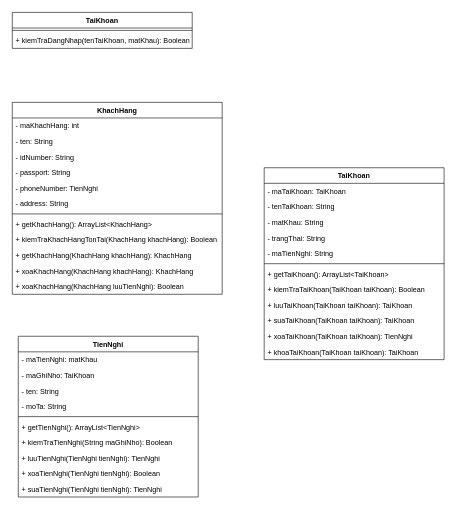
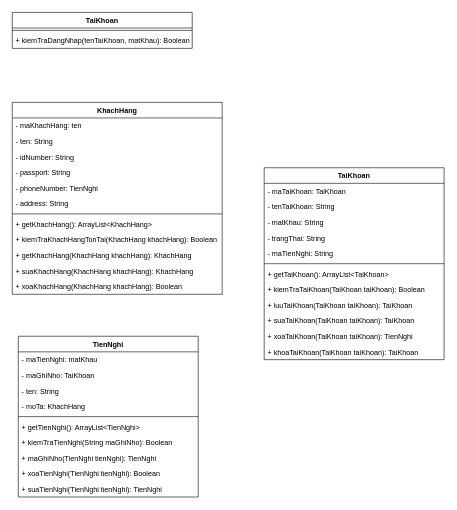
node "- maKhachHang: int": label "- maKhachHang: int" -> "- maKhachHang: ten"
node "+ xoaKhachHang(KhachHang khachHang): KhachHang": label "+ xoaKhachHang(KhachHang khachHang): KhachHang" -> "+ suaKhachHang(KhachHang khachHang): KhachHang"
node "+ xoaKhachHang(KhachHang luuTienNghi): Boolean": label "+ xoaKhachHang(KhachHang luuTienNghi): Boolean" -> "+ xoaKhachHang(KhachHang khachHang): Boolean"
node "- moTa: String": label "- moTa: String" -> "- moTa: KhachHang"
node "+ luuTienNghi(TienNghi tienNghi): TienNghi": label "+ luuTienNghi(TienNghi tienNghi): TienNghi" -> "+ maGhiNho(TienNghi tienNghi): TienNghi"
